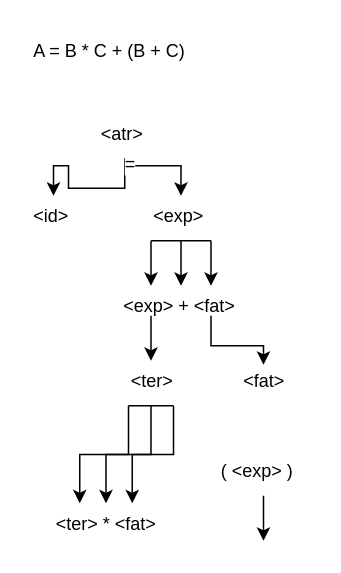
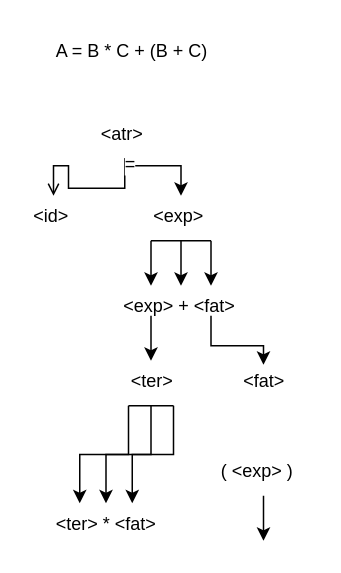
node "A = B * C + (B + C)": moved (113, 61) -> (136, 61)
edge "<atr>" -> "<id>": arrowhead classic -> open
